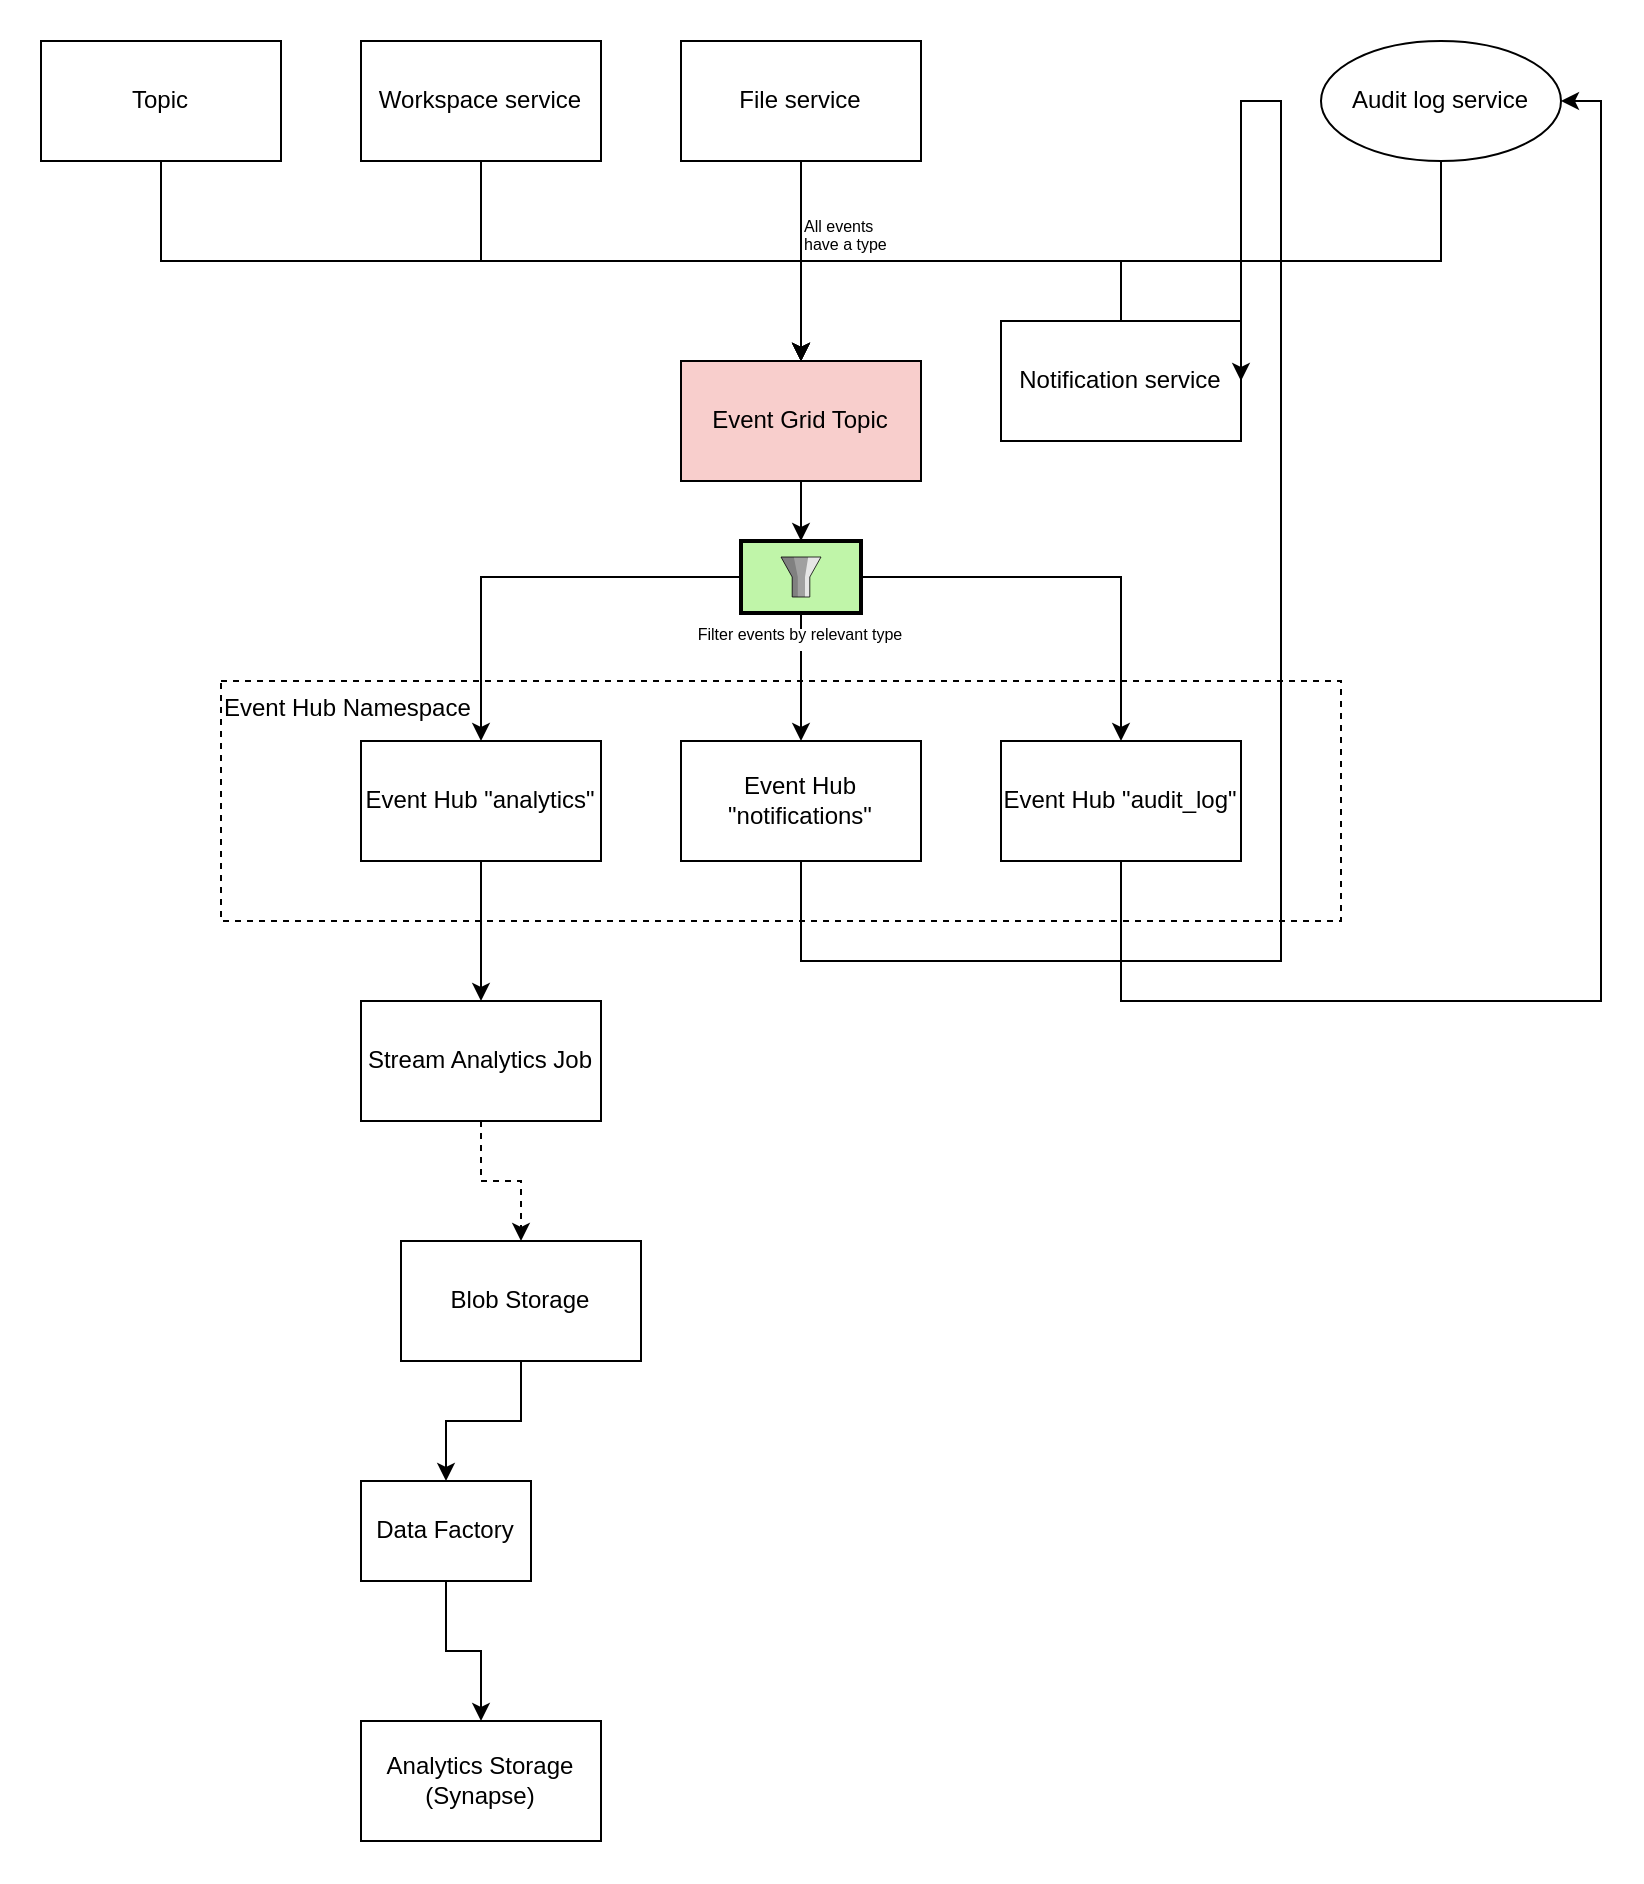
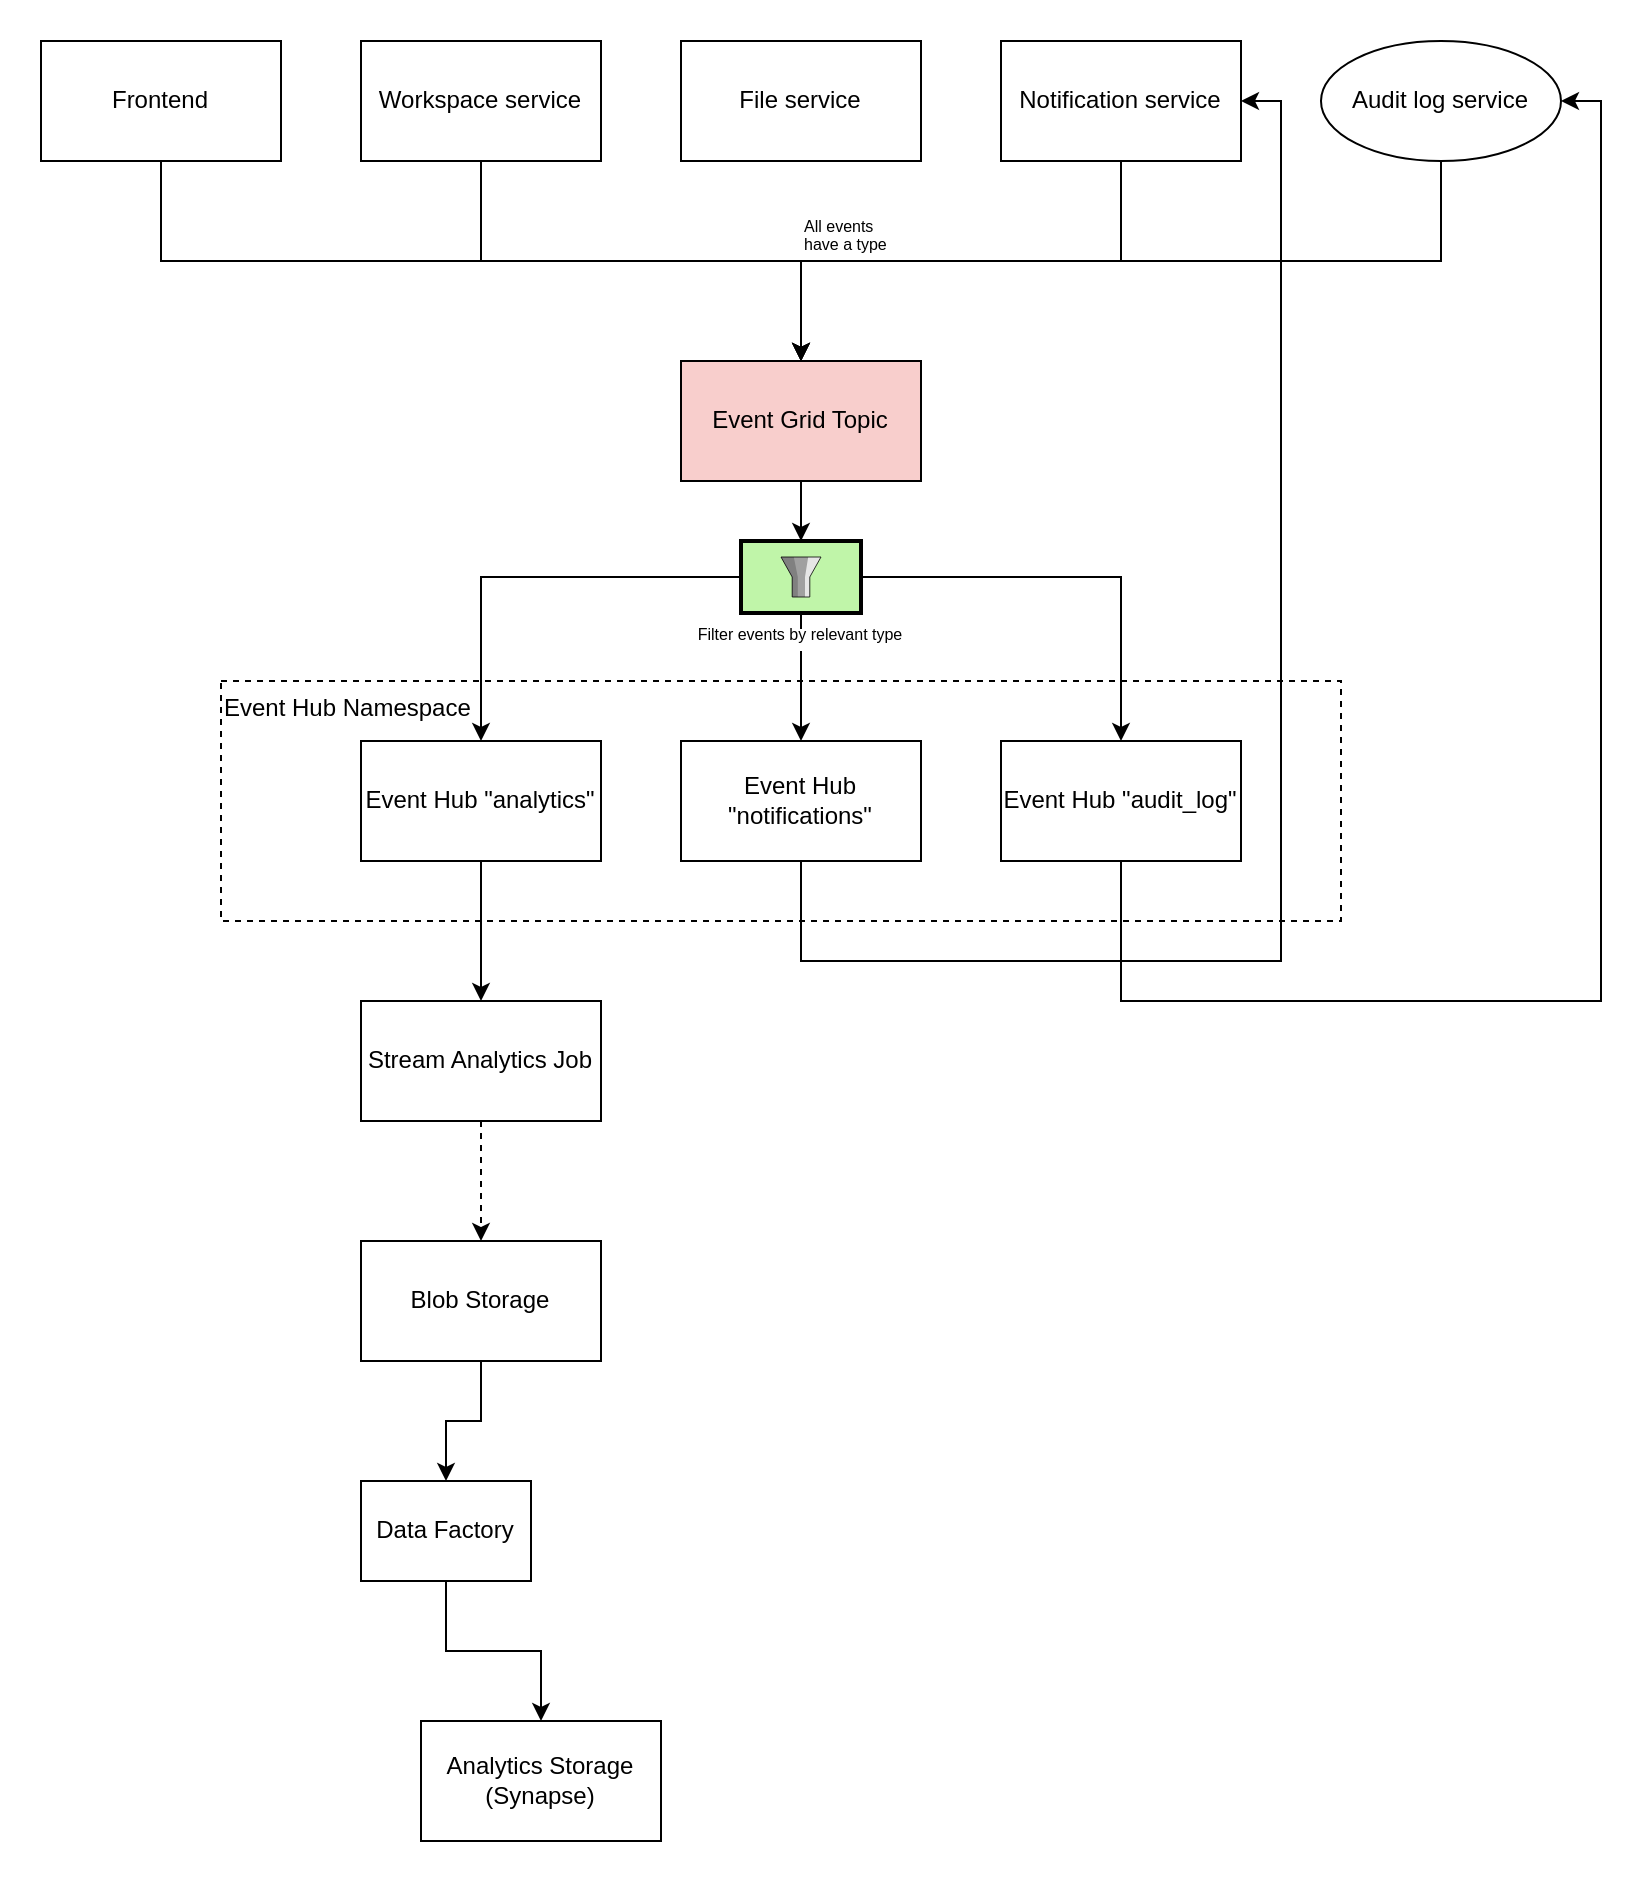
node "Topic": label "Topic" -> "Frontend"
edge "File service" -> "Event Grid Topic": removed
node "Notification service": moved (1121, 381) -> (1121, 101)
node "Blob Storage": moved (521, 1301) -> (481, 1301)
node "Analytics Storage (Synapse)": moved (481, 1781) -> (541, 1781)
